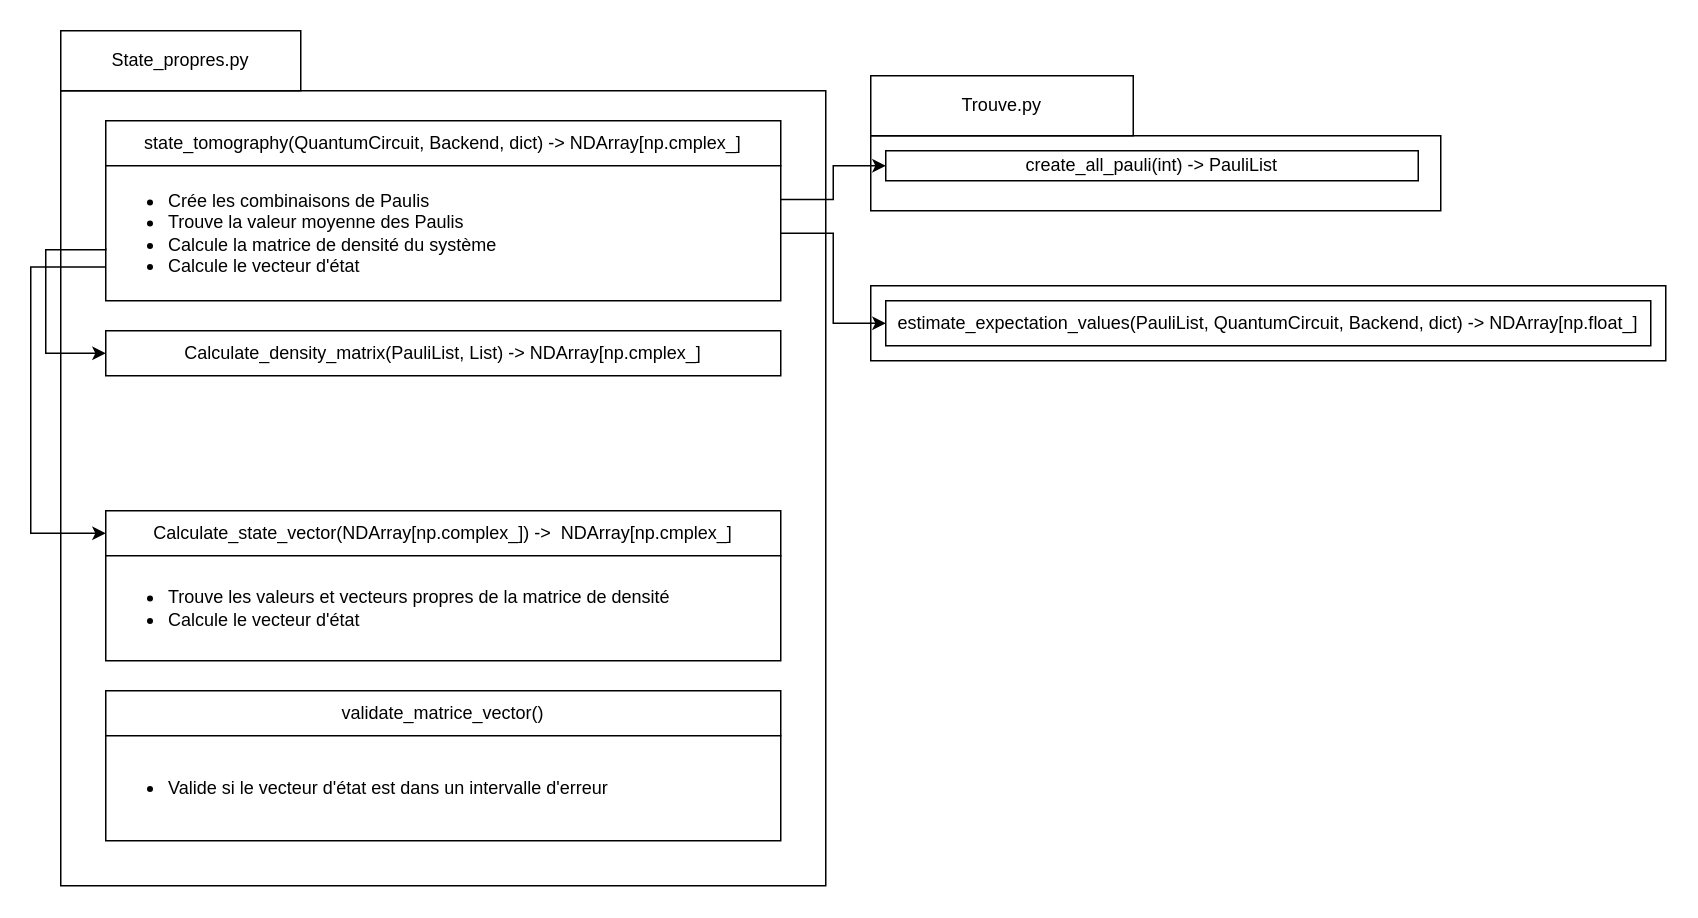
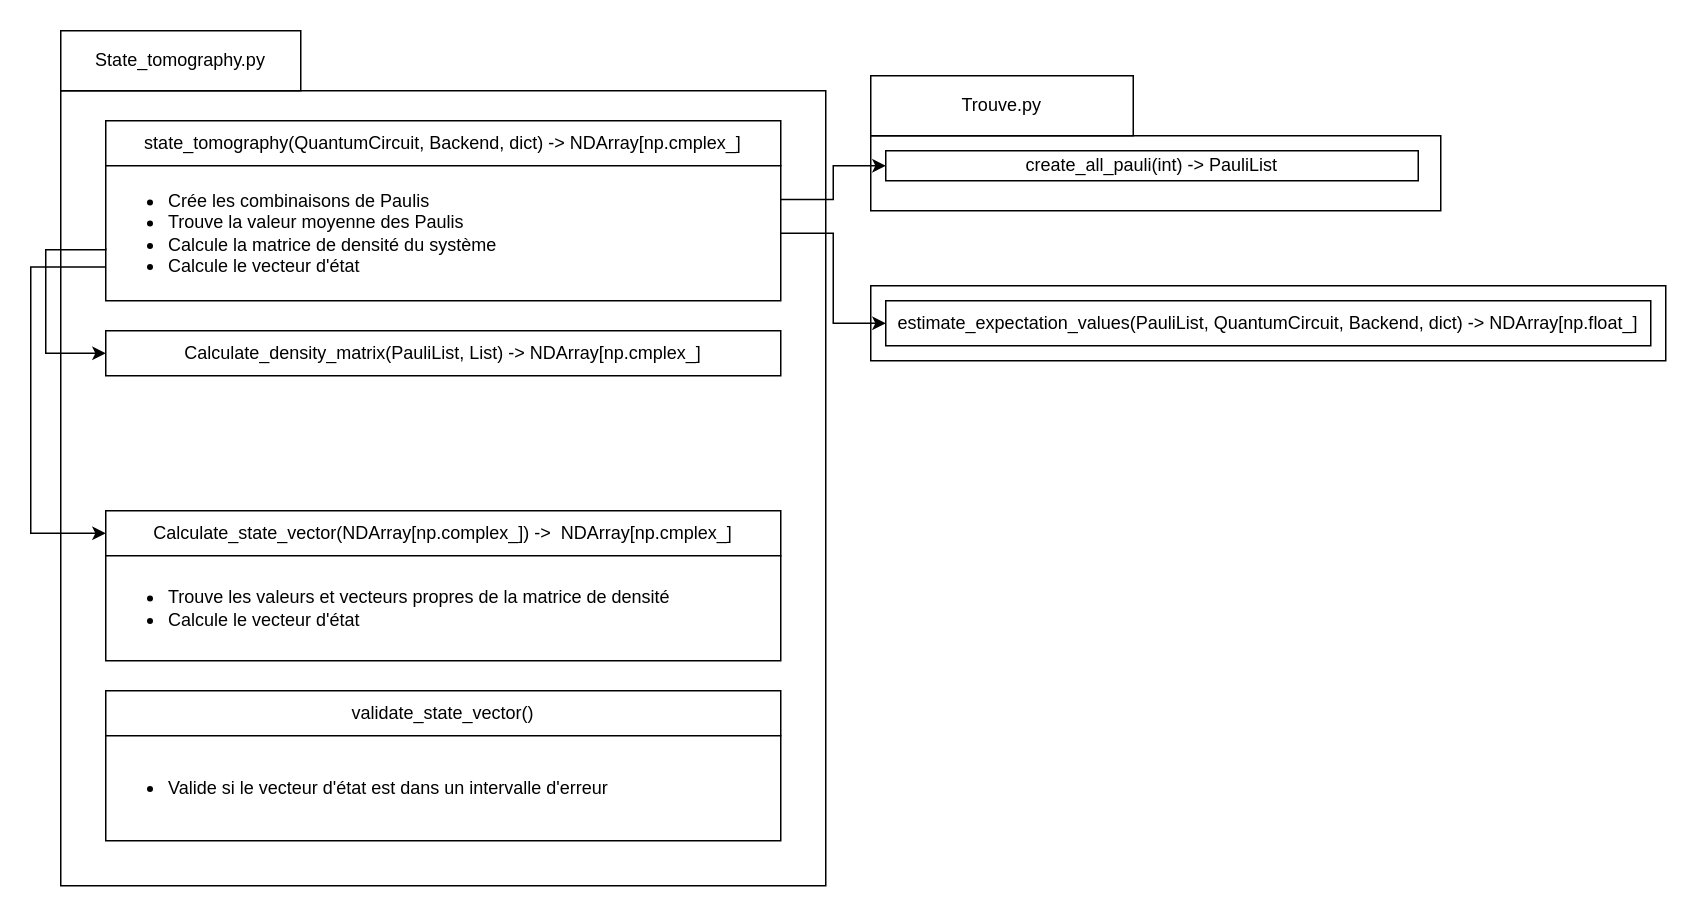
node "State_propres.py": label "State_propres.py" -> "State_tomography.py"
node "validate_matrice_vector()": label "validate_matrice_vector()" -> "validate_state_vector()"
